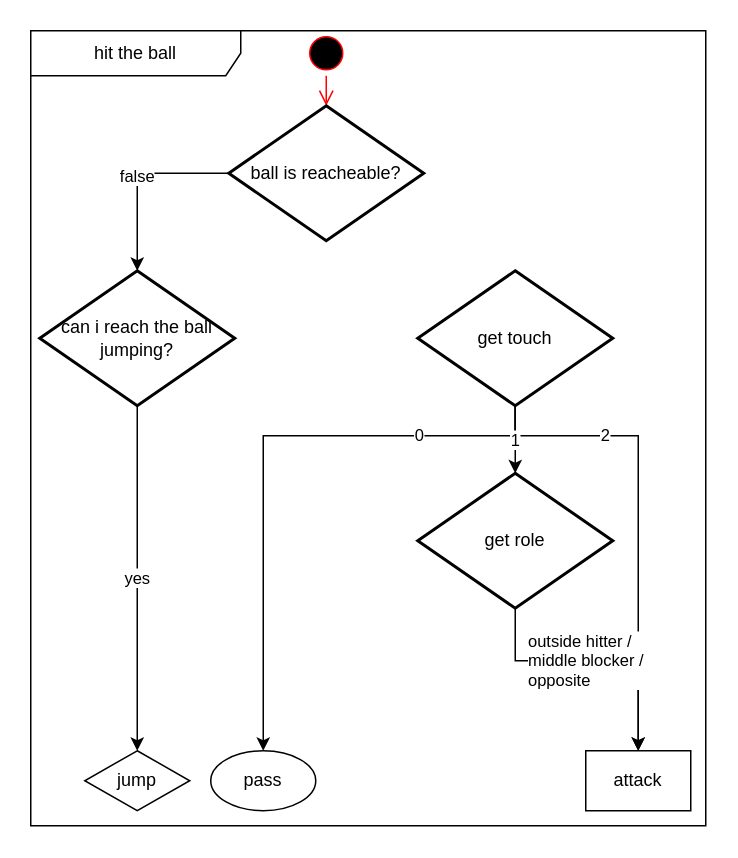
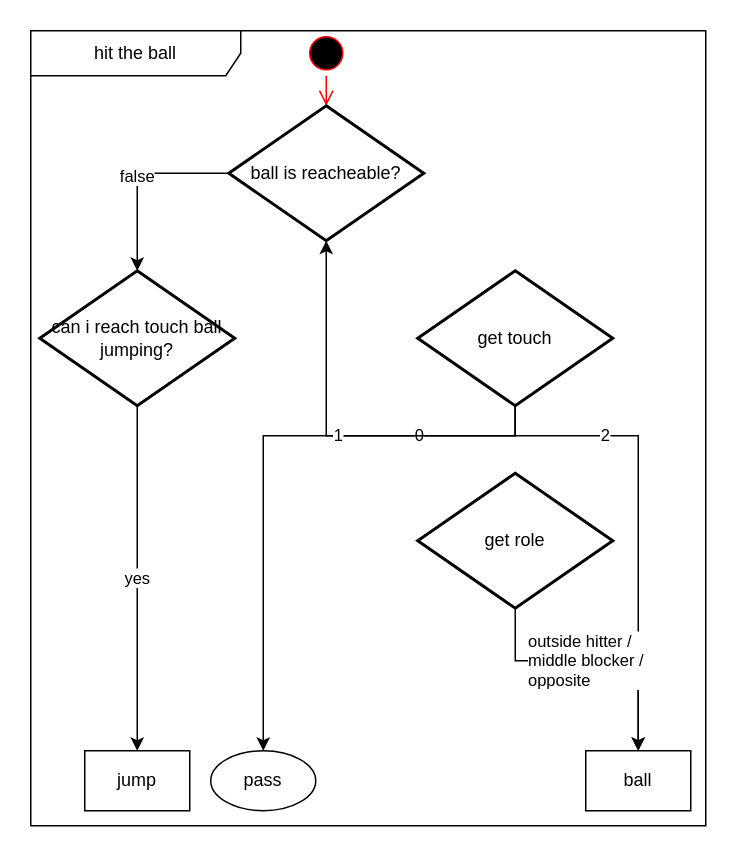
node "can i reach the ball jumping?": label "can i reach the ball jumping?" -> "can i reach touch ball jumping?"
edge "get touch" -> "get role": now "get touch" -> "ball is reacheable?"
node "jump": shape diamond -> rectangle
node "attack": label "attack" -> "ball"
